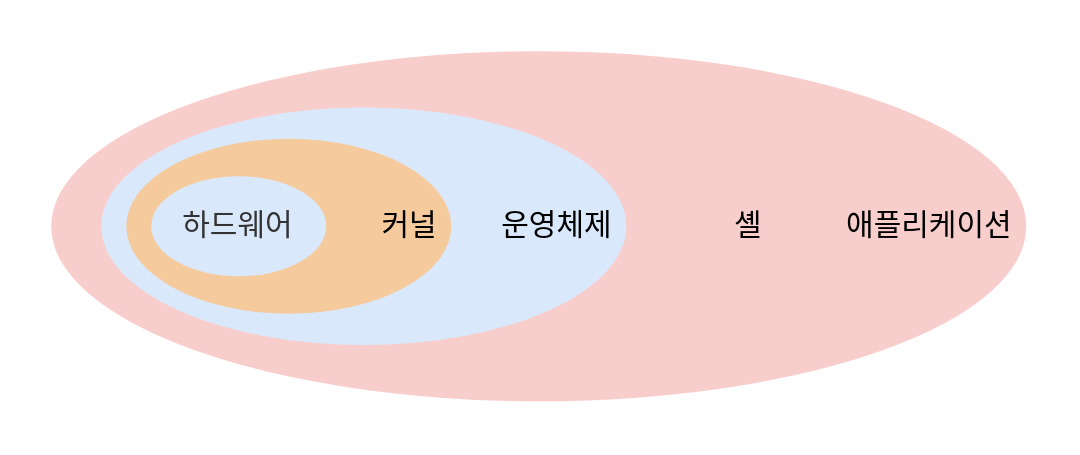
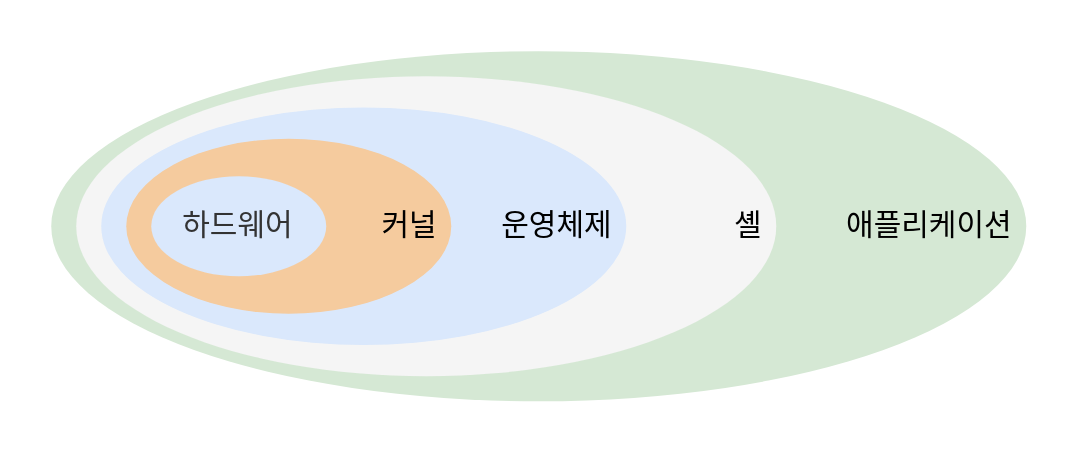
node "셸": fillcolor #f8cecc -> #f5f5f5
node "애플리케이션": fillcolor #f8cecc -> #d5e8d4
